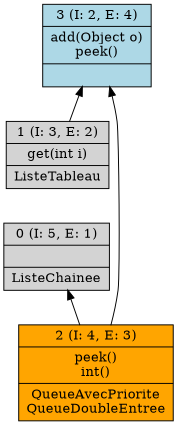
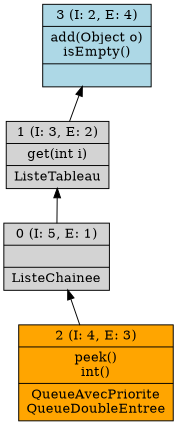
node "3 (I: 2, E: 4)": text "peek()" -> "isEmpty()"
edge "0 (I: 5, E: 1)" -> "1 (I: 3, E: 2)": added
edge "2 (I: 4, E: 3)" -> "3 (I: 2, E: 4)": removed
